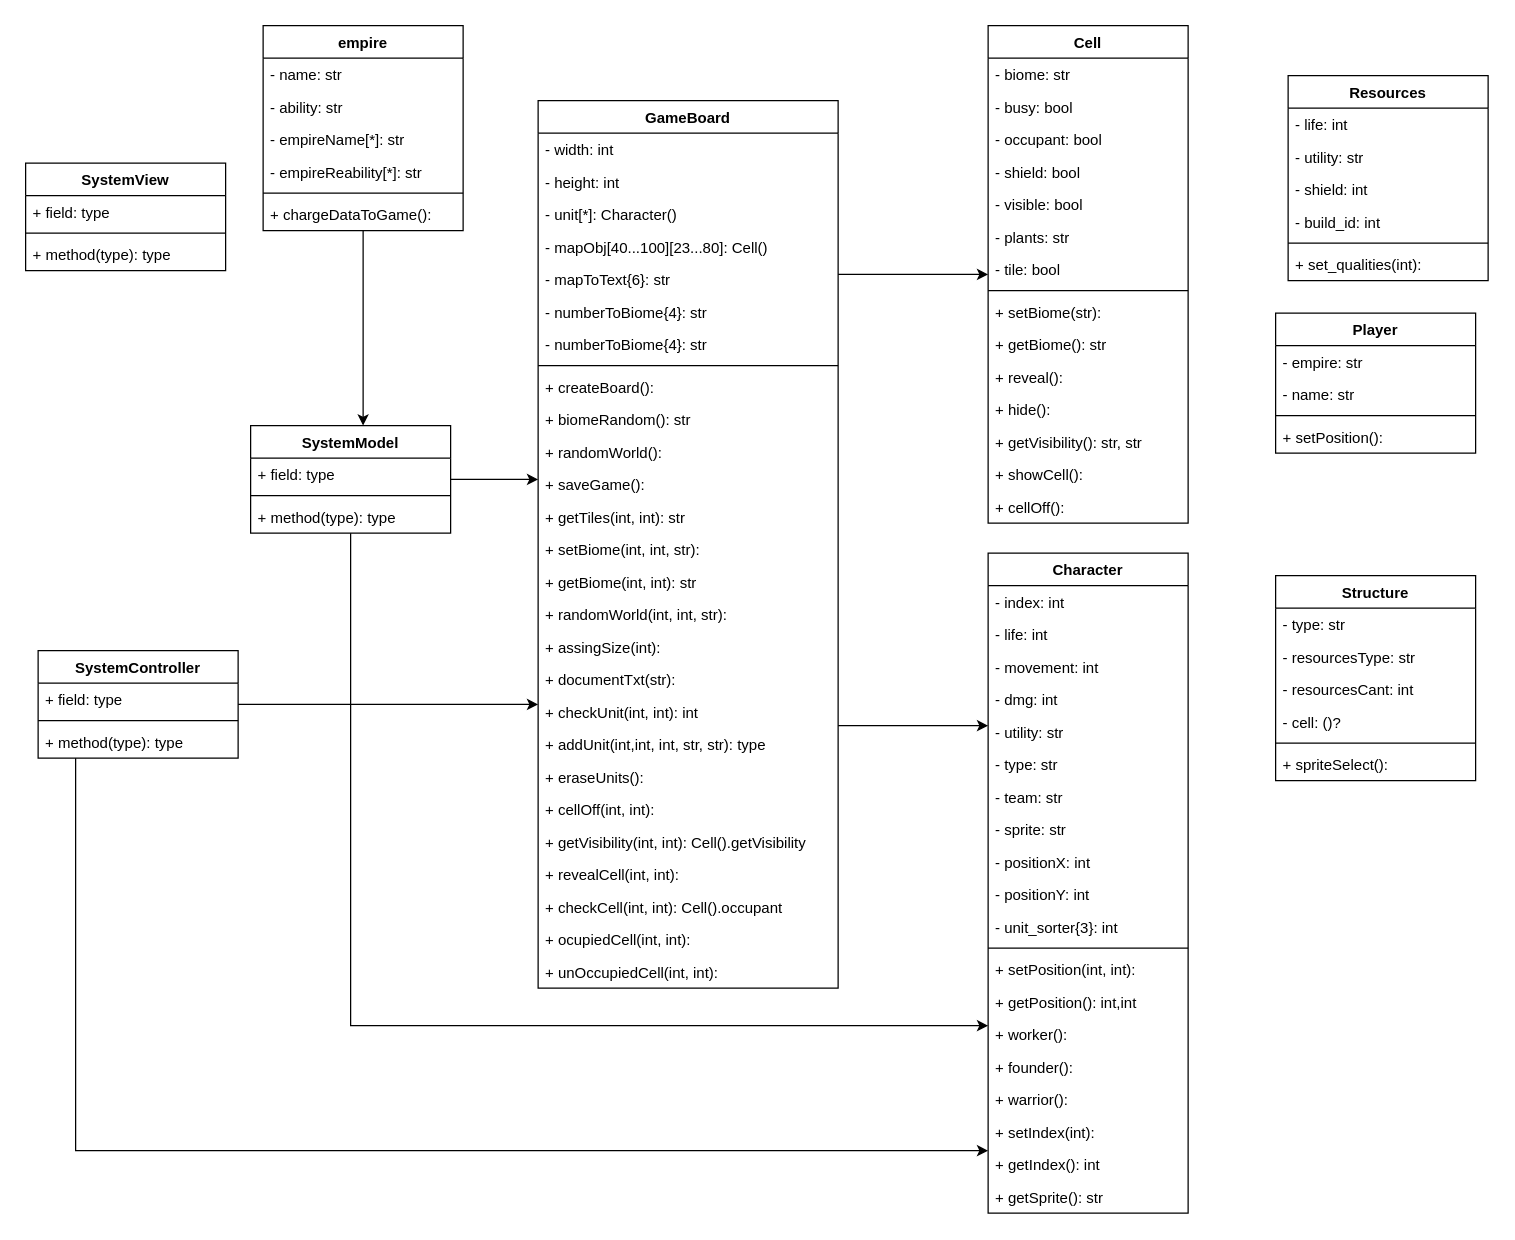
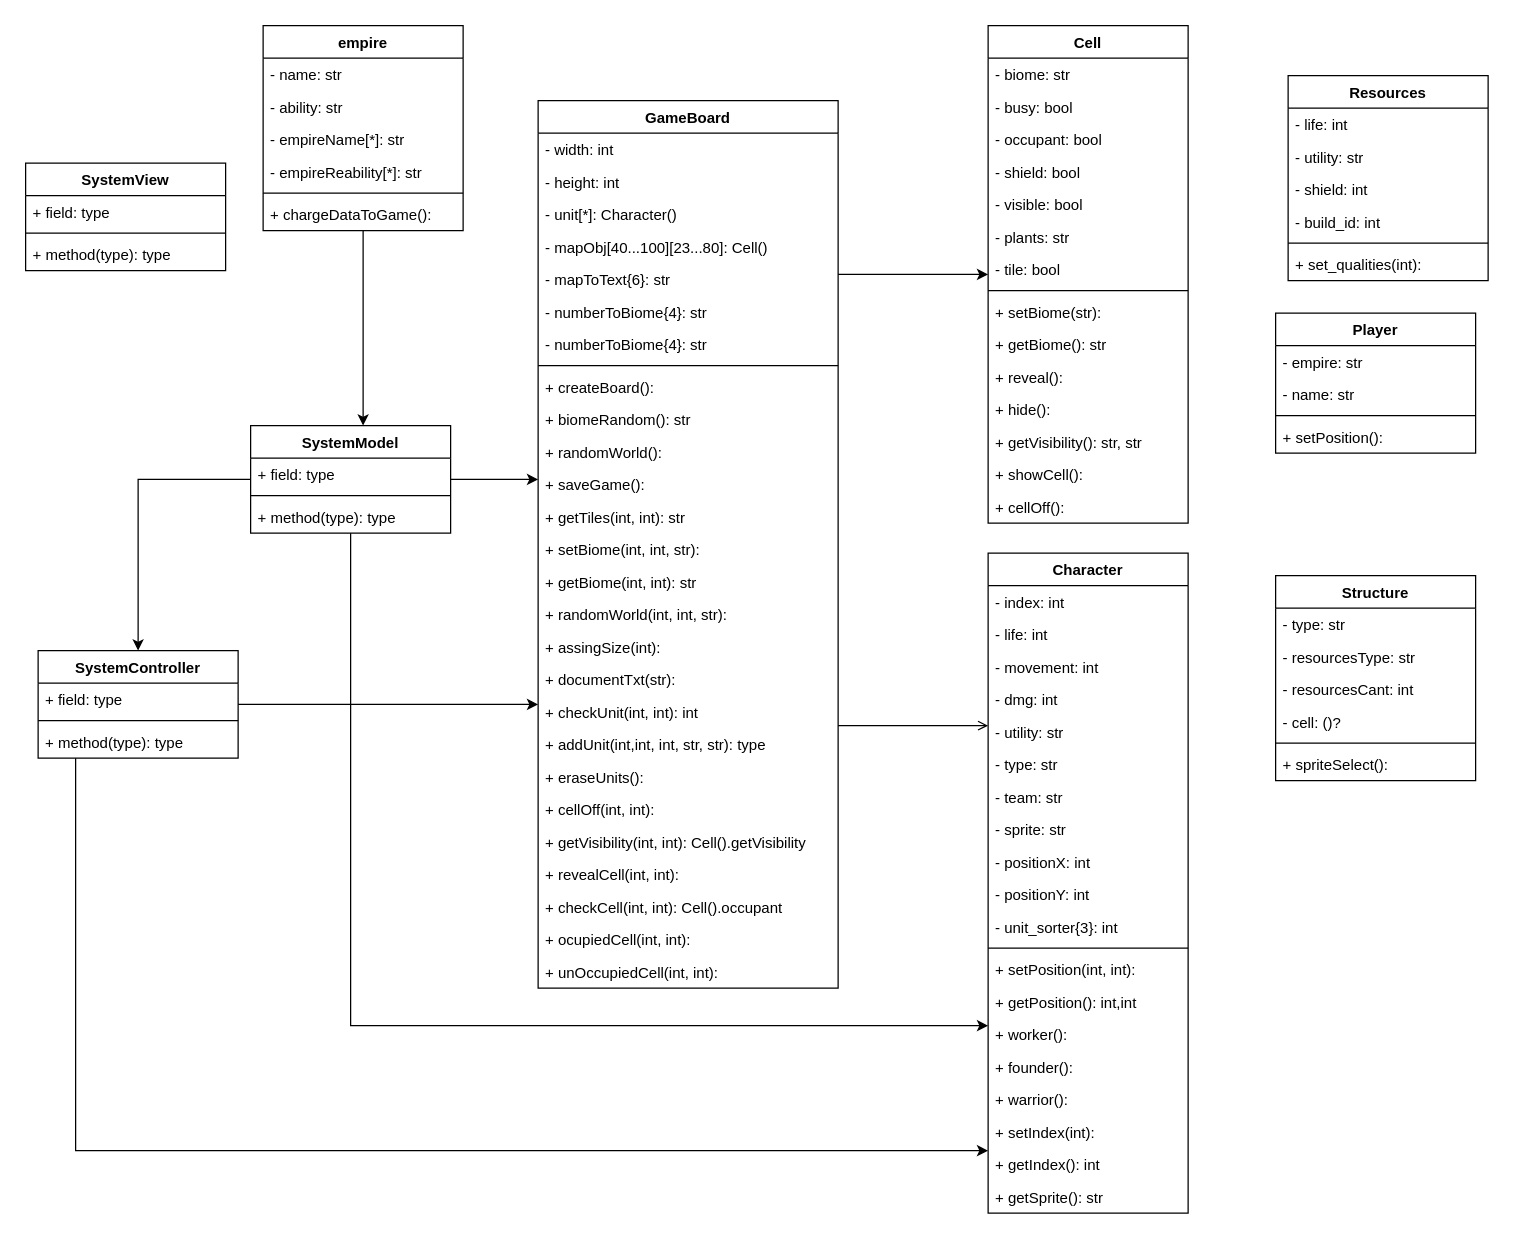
edge "SystemModel" -> "SystemController": added
edge "GameBoard" -> "Character": arrowhead classic -> open
